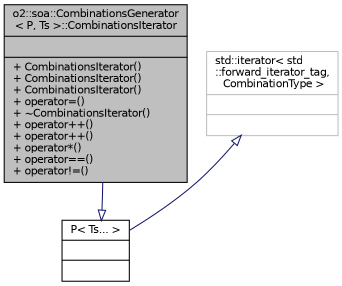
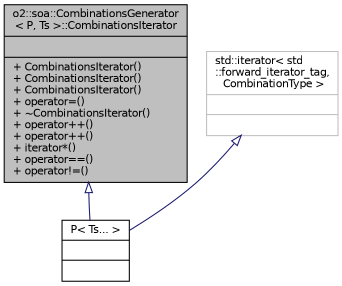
node "o2::soa::CombinationsGenerator": text "+ operator*()" -> "+ iterator*()"
edge "o2::soa::CombinationsGenerator" -> "P< Ts... >": reversed
